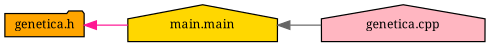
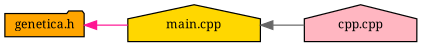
node "main.main": label "main.main" -> "main.cpp"
node "genetica.cpp": label "genetica.cpp" -> "cpp.cpp"
